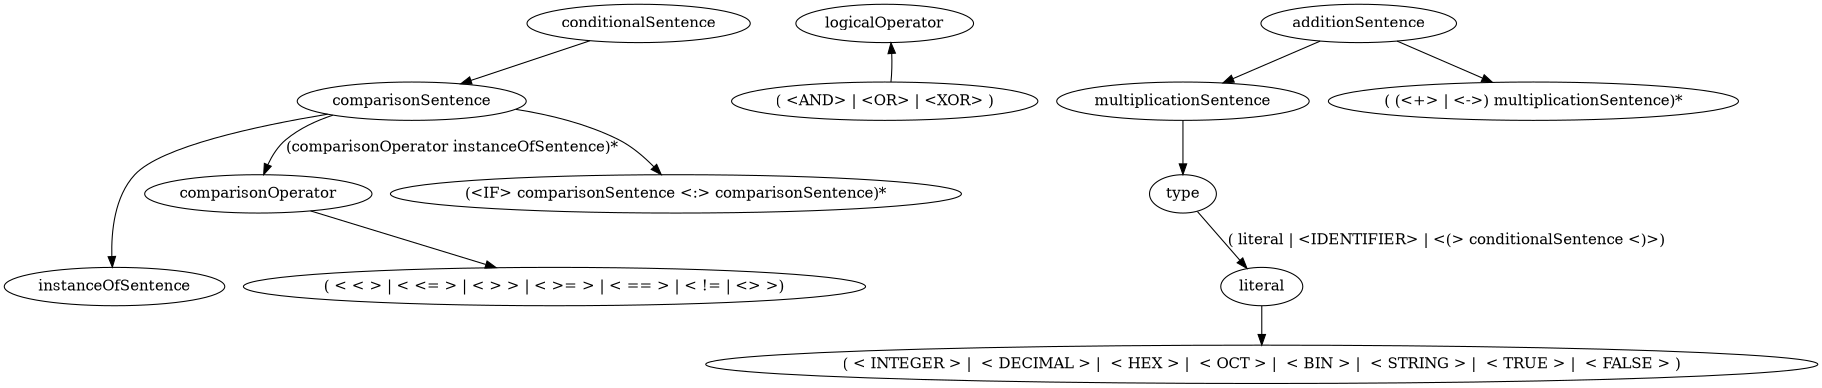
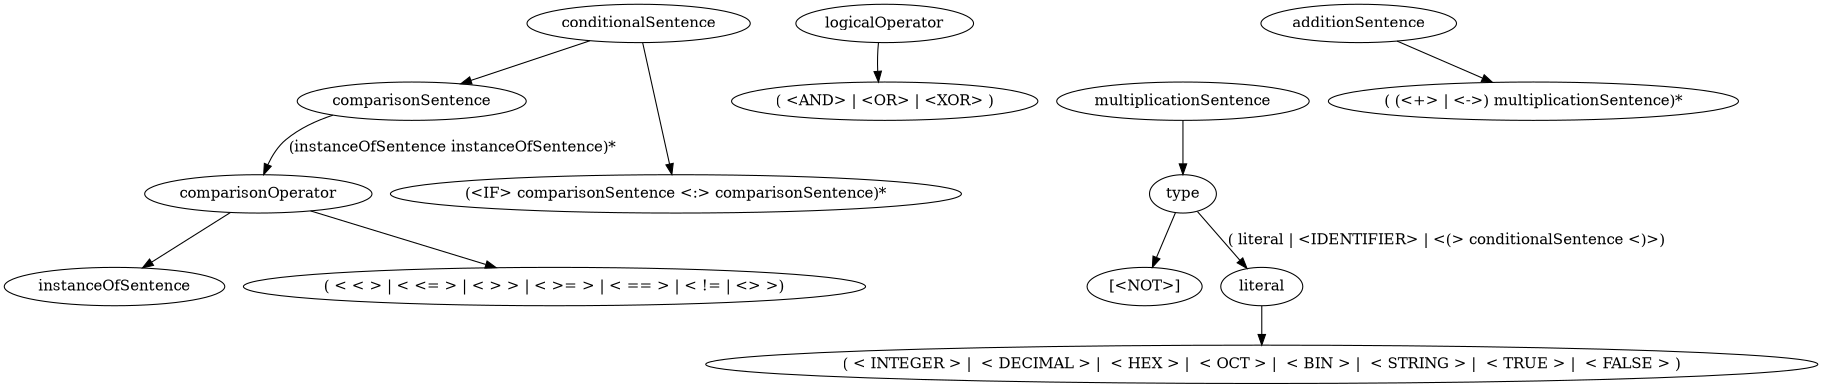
edge "additionSentence" -> "multiplicationSentence": removed
edge "( <AND> | <OR> | <XOR> )" -> "logicalOperator": reversed
edge "comparisonSentence" -> "(<IF> comparisonSentence <:> comparisonSentence)*": now "conditionalSentence" -> "(<IF> comparisonSentence <:> comparisonSentence)*"
edge "comparisonSentence" -> "instanceOfSentence": now "comparisonOperator" -> "instanceOfSentence"
edge "comparisonSentence" -> "comparisonOperator": label "(comparisonOperator instanceOfSentence)*" -> "(instanceOfSentence instanceOfSentence)*"
node "[<NOT>]": added
